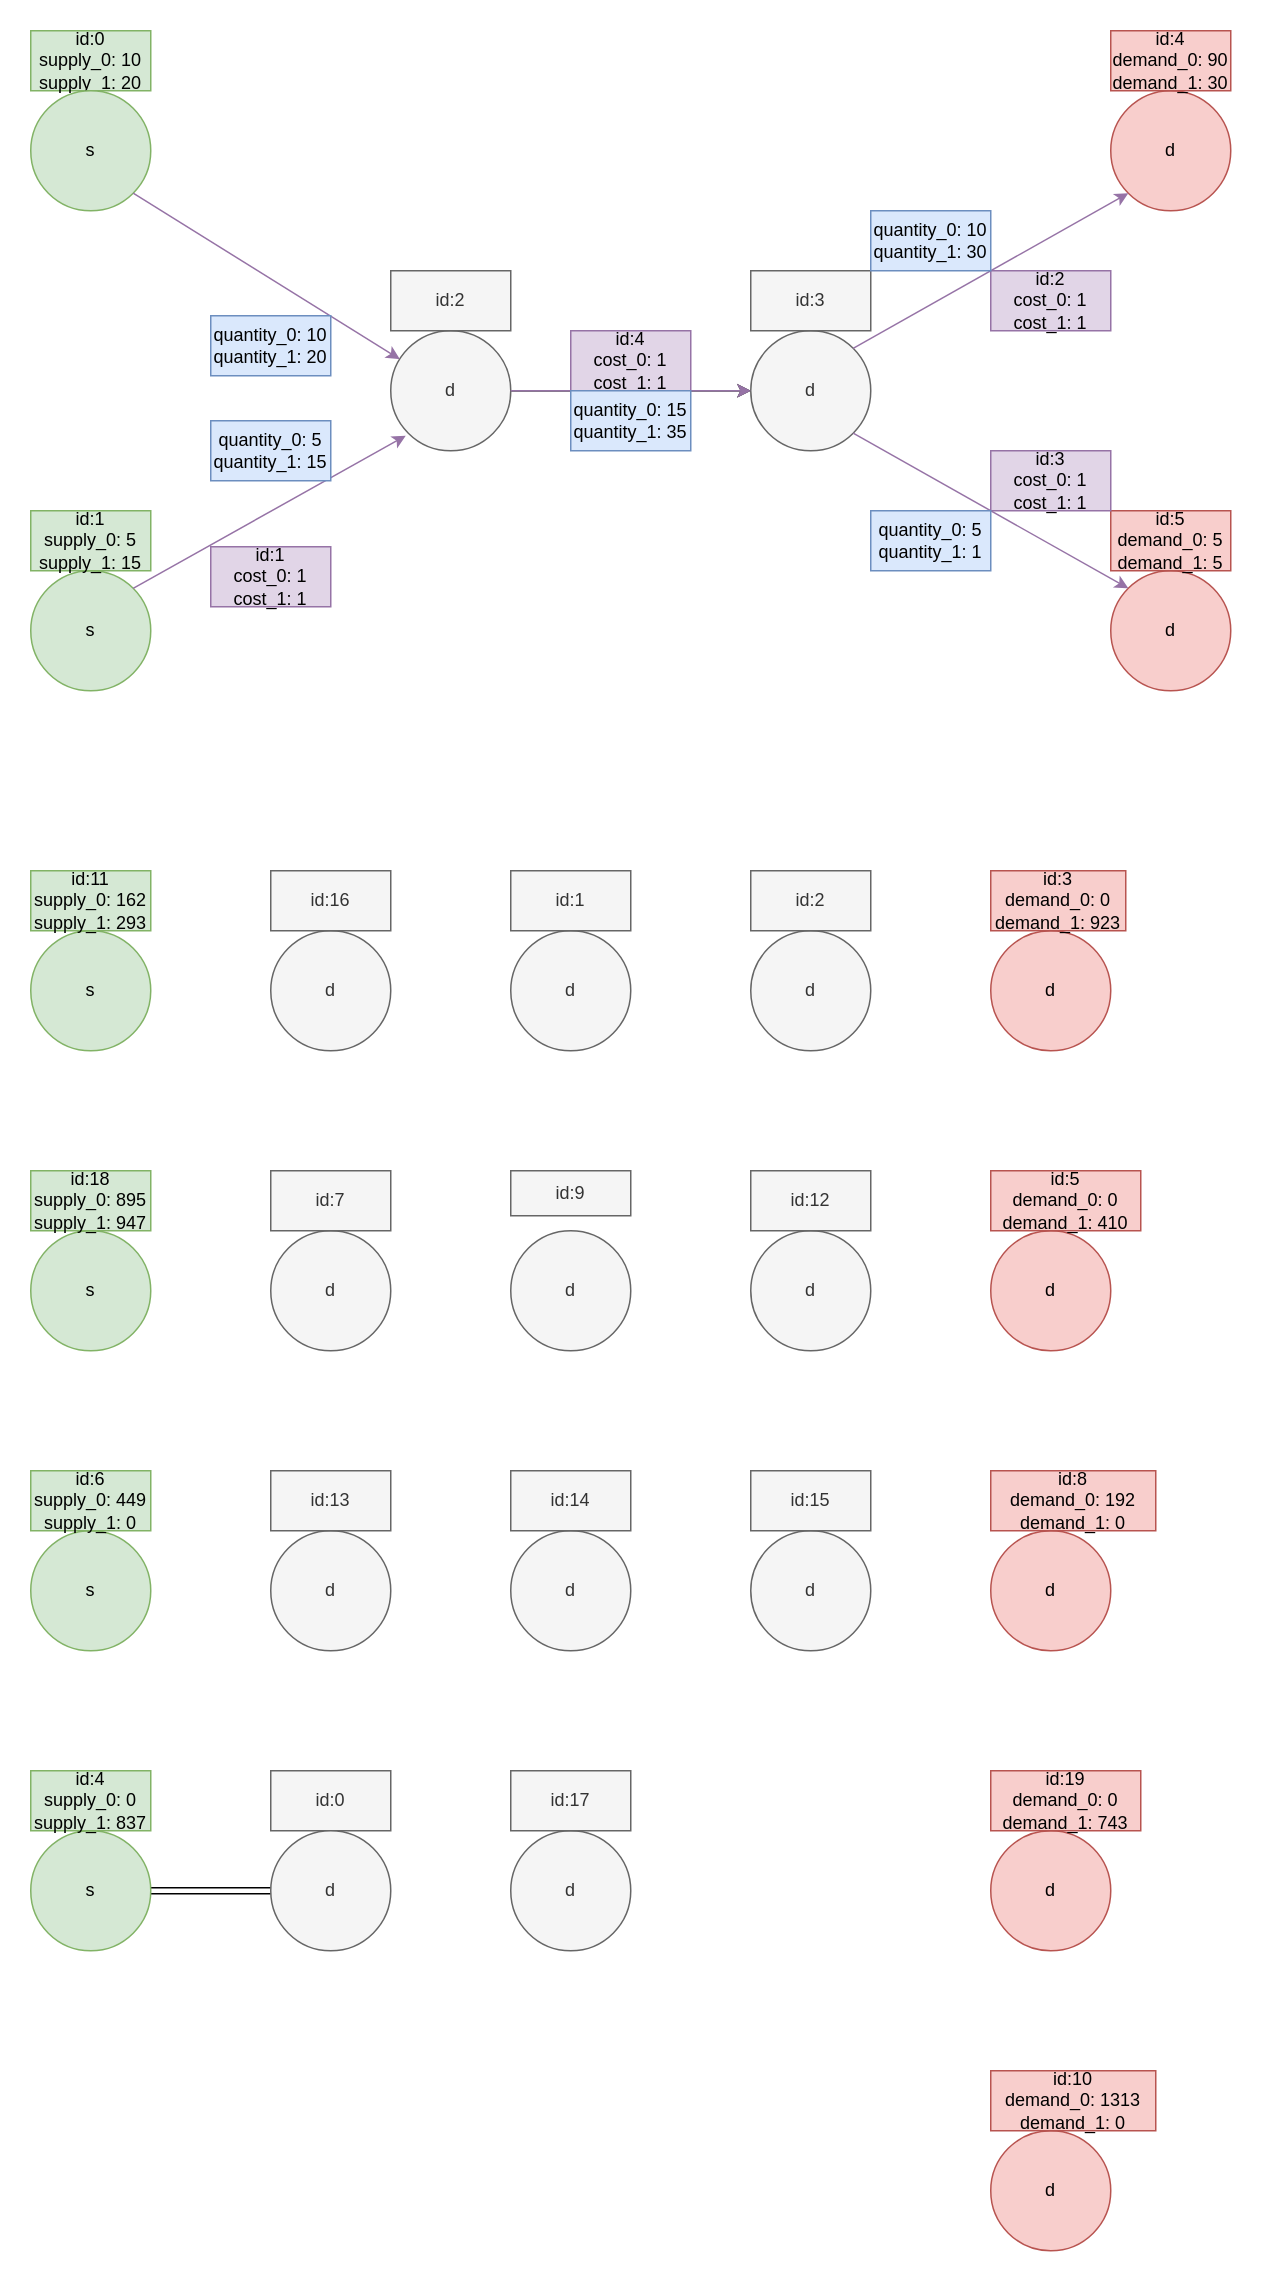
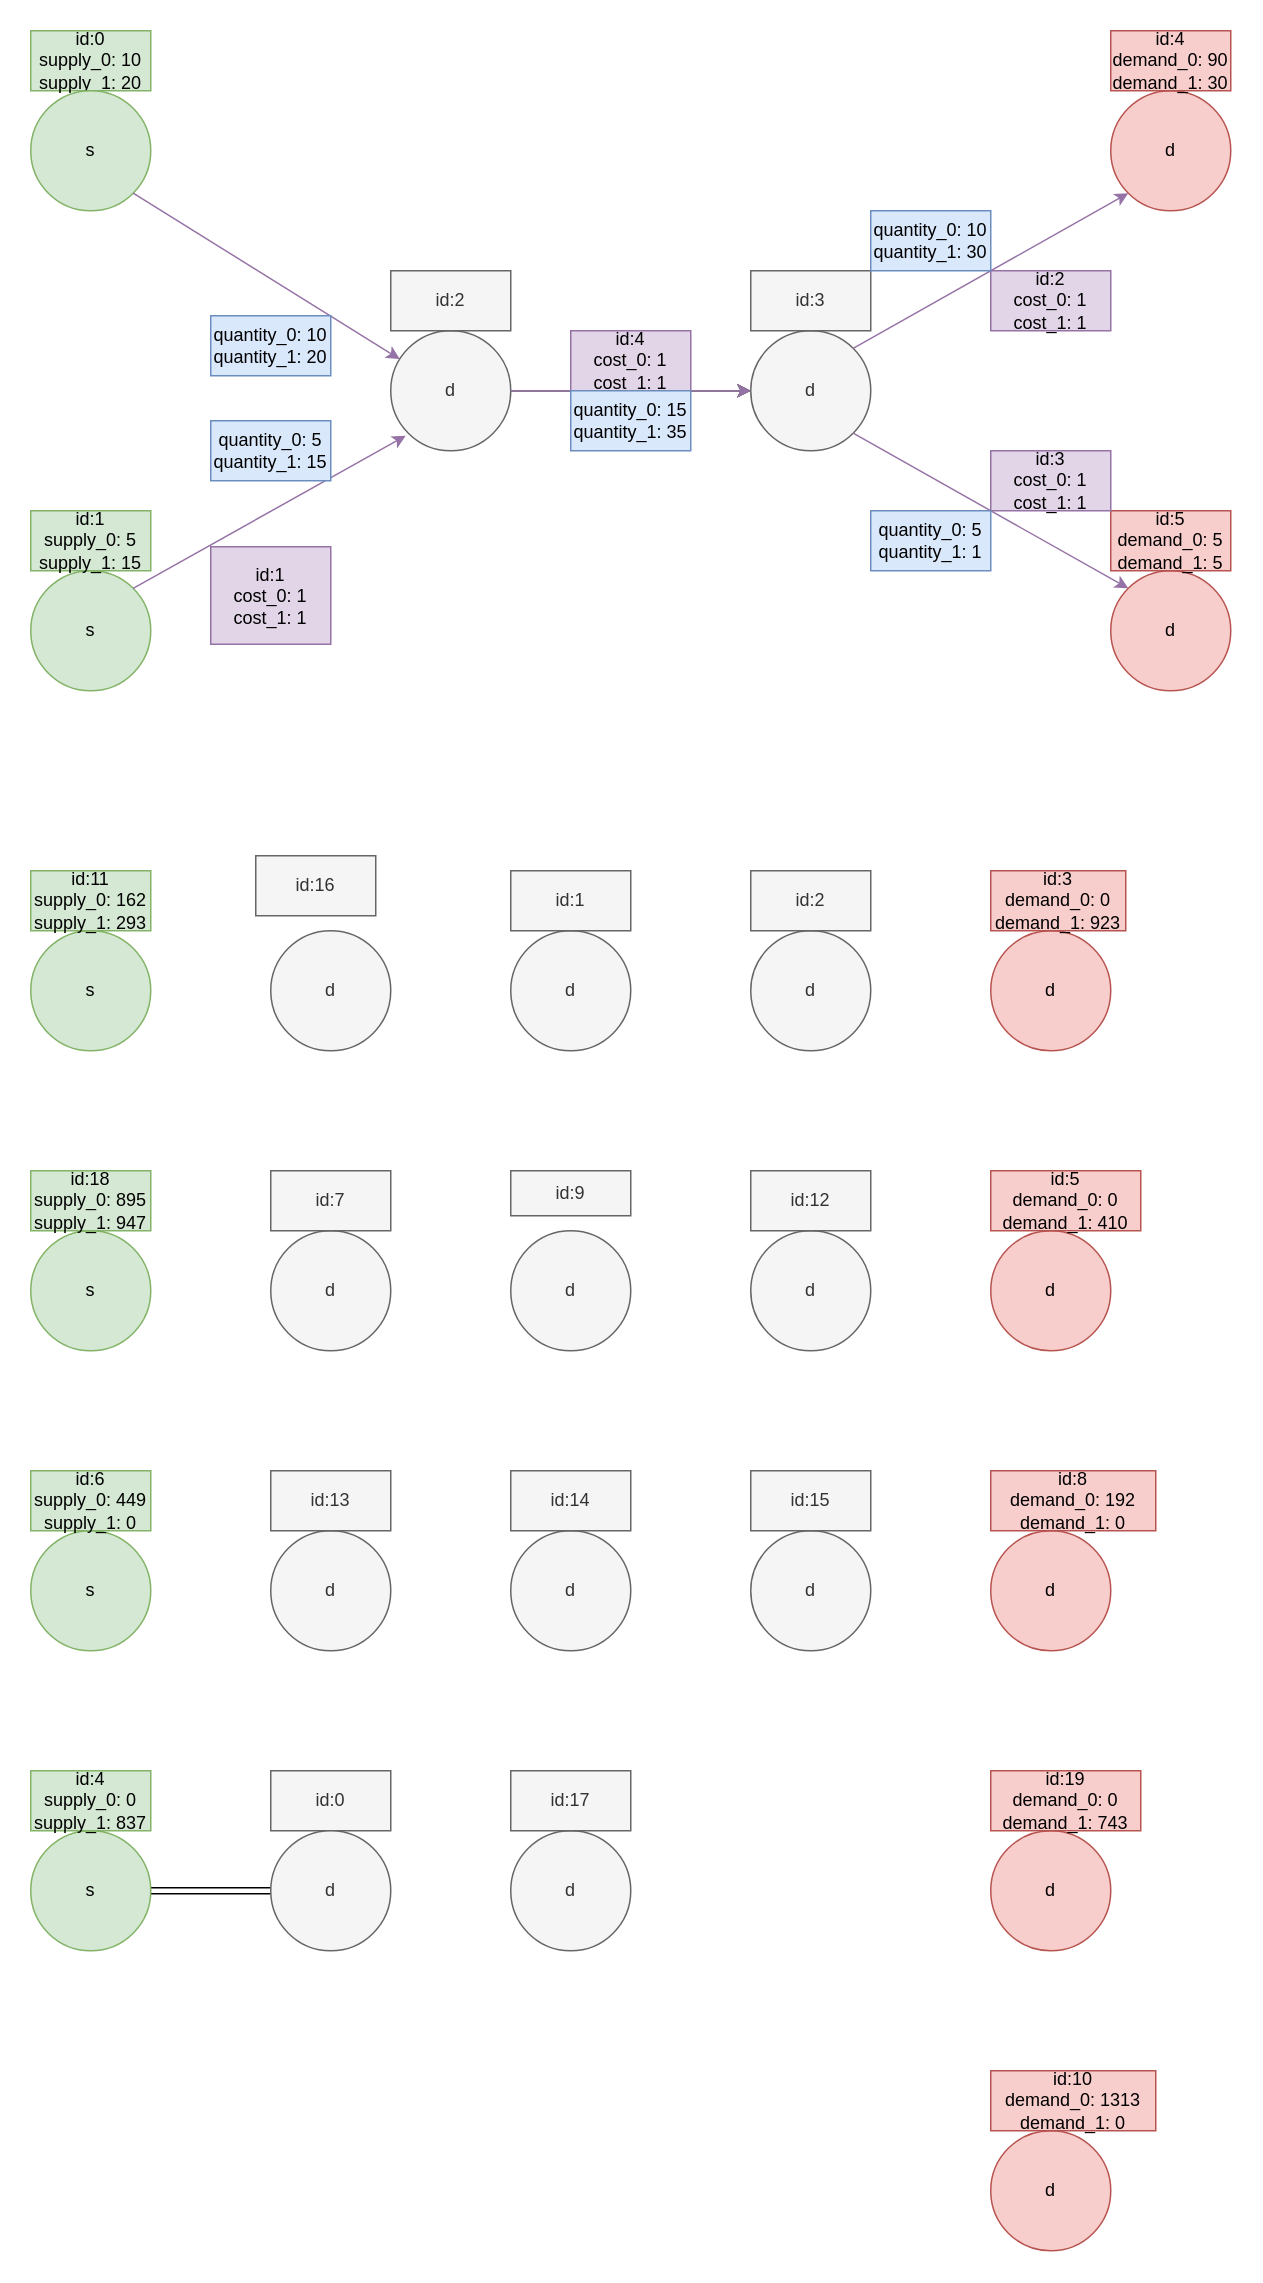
node "id:1 cost_0: 1 cost_1: 1": size 120x60 -> 120x98
node "id:16": moved (331, 901) -> (316, 886)
